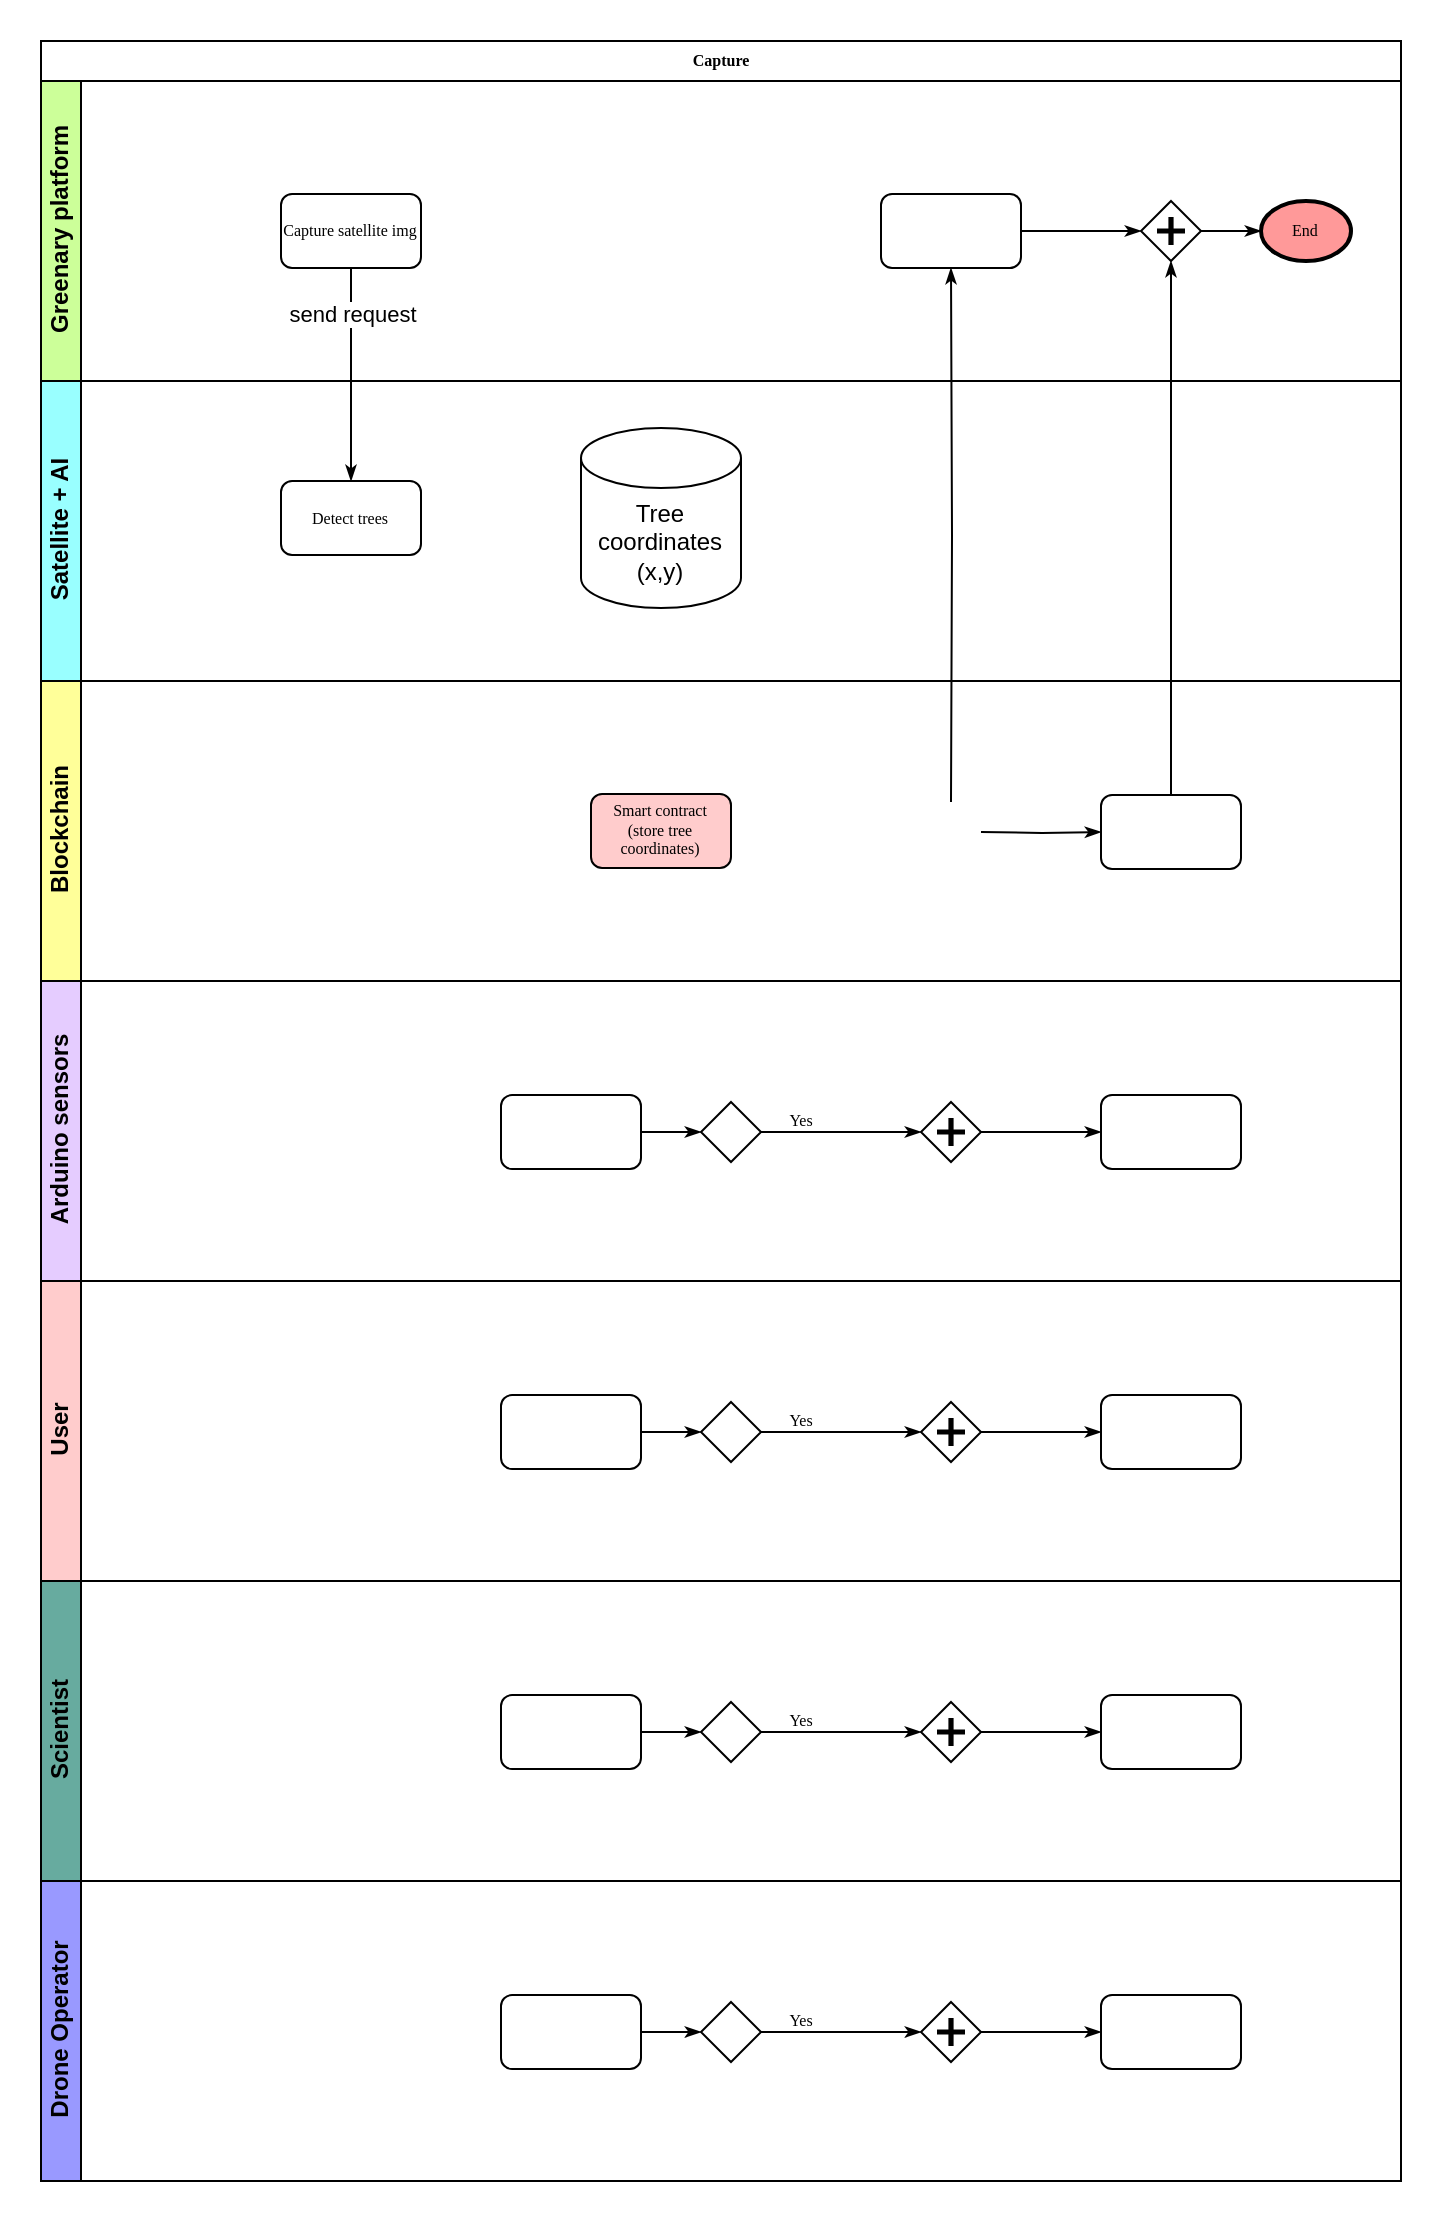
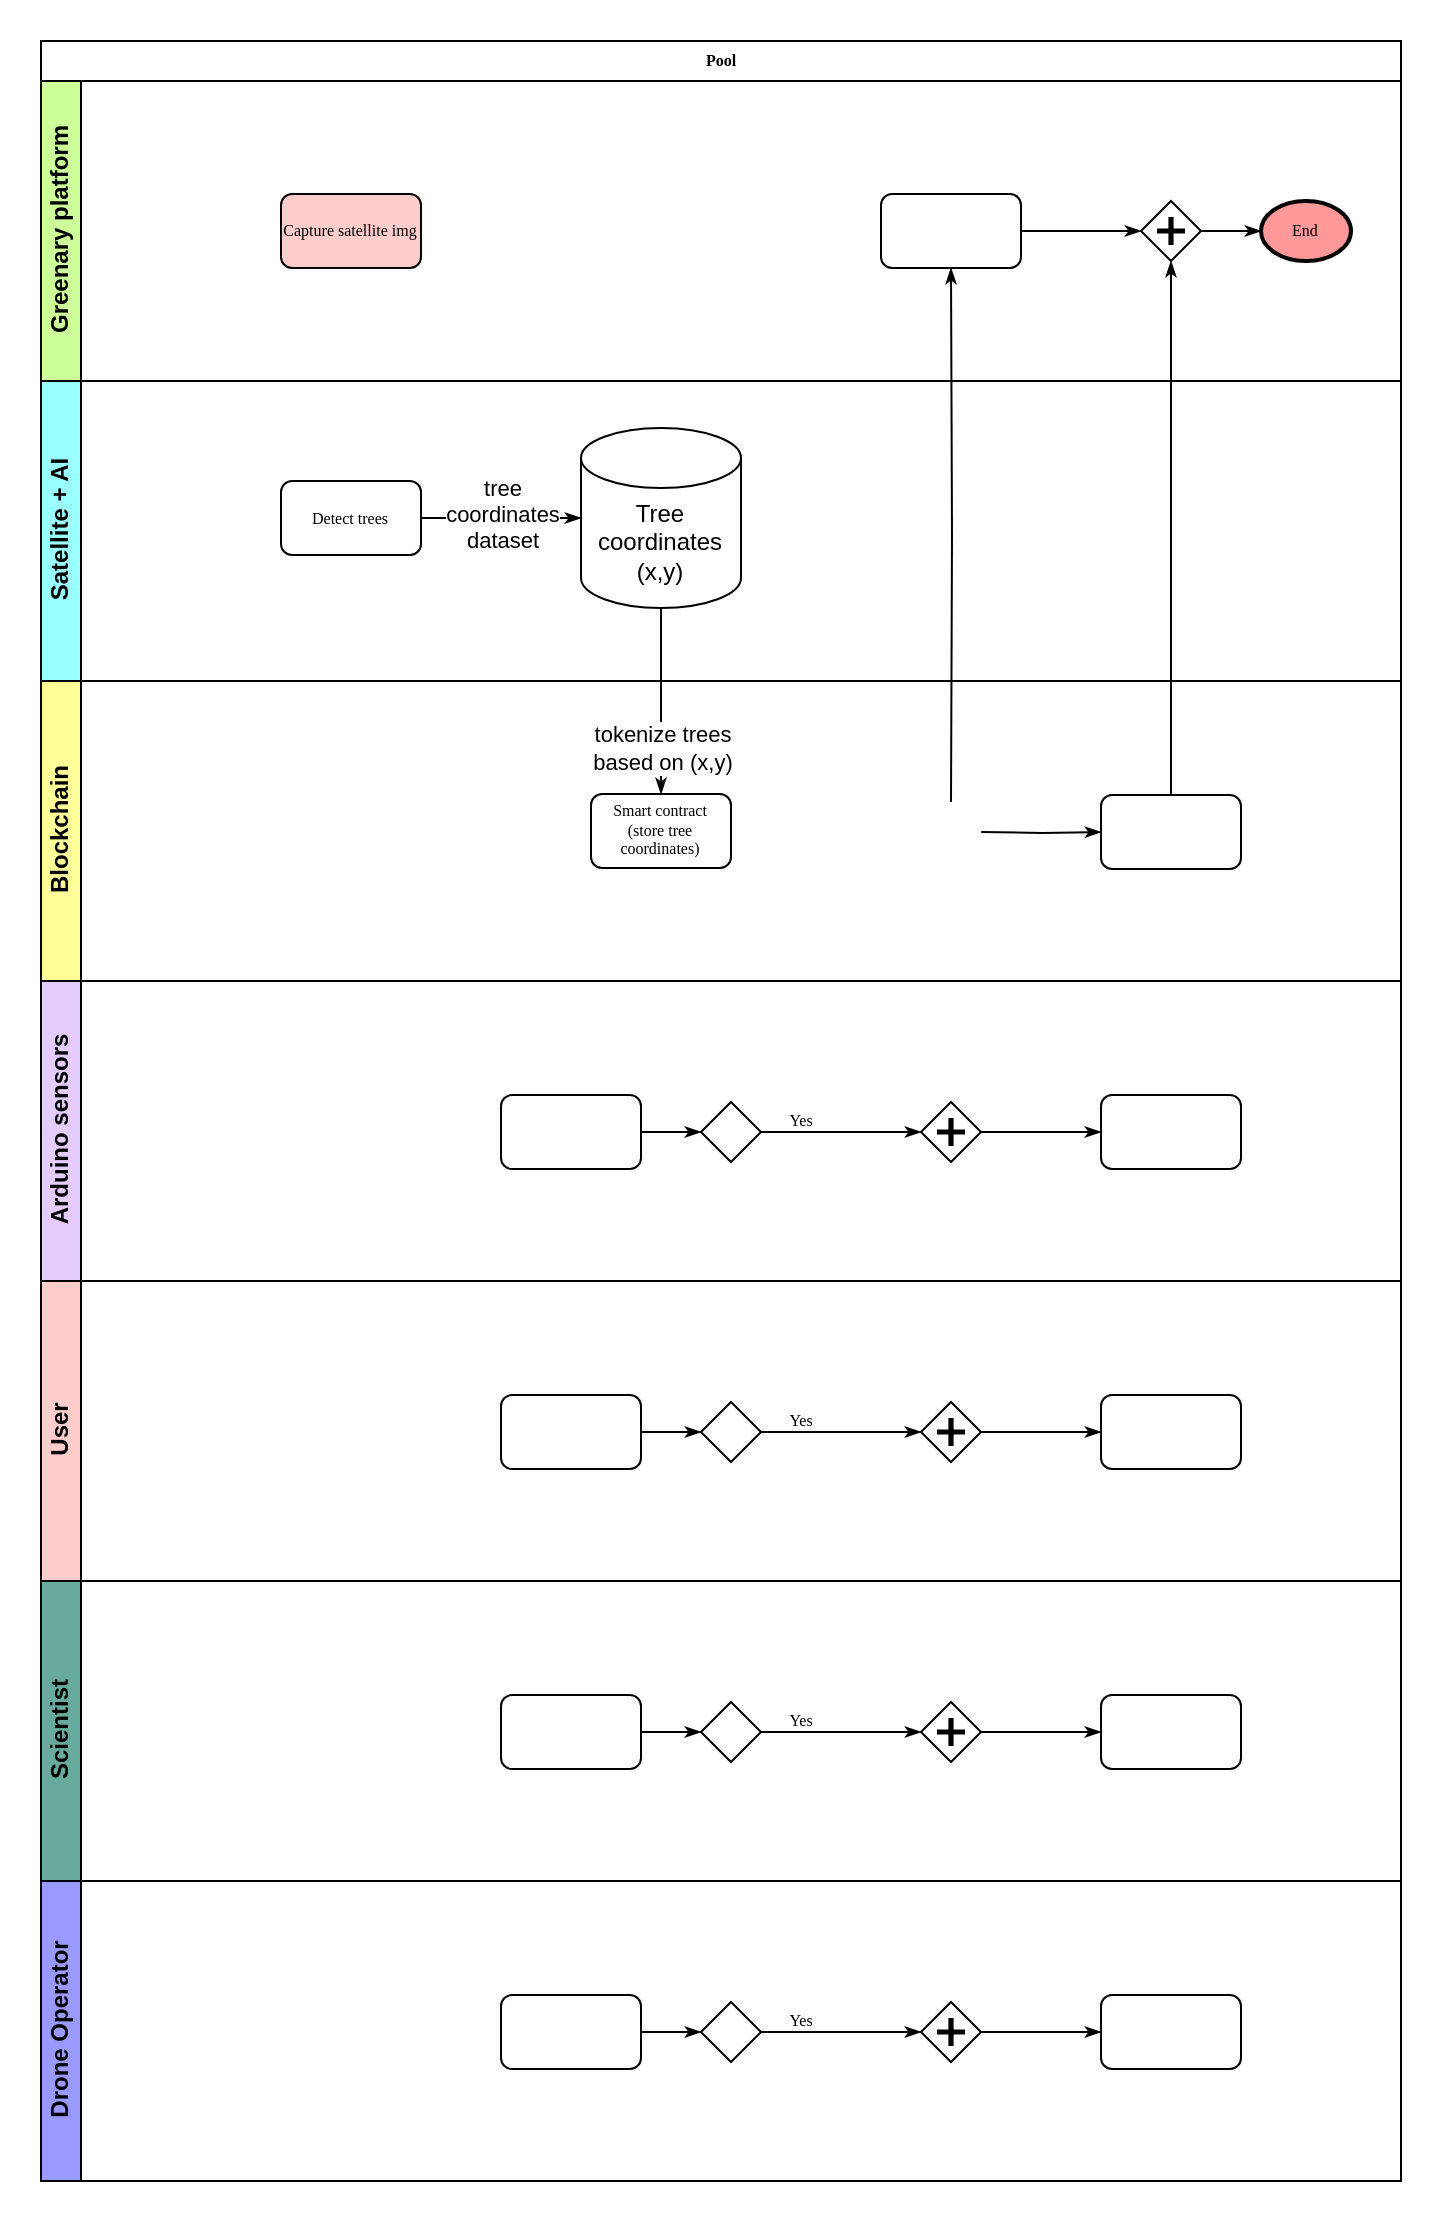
node "Capture": label "Capture" -> "Pool"
node "Capture satellite img": fillcolor #ffffff -> #ffcccc
edge "Capture satellite img" -> "Detect trees": removed, label "send request"
edge "Detect trees" -> "Tree coordinates (x,y)": added, label "tree coordinates dataset"
edge "Tree coordinates (x,y)" -> "Smart contract (store tree coordinates)": added, label "tokenize trees based on (x,y)"
node "Smart contract (store tree coordinates)": fillcolor #ffcccc -> #ffffff
